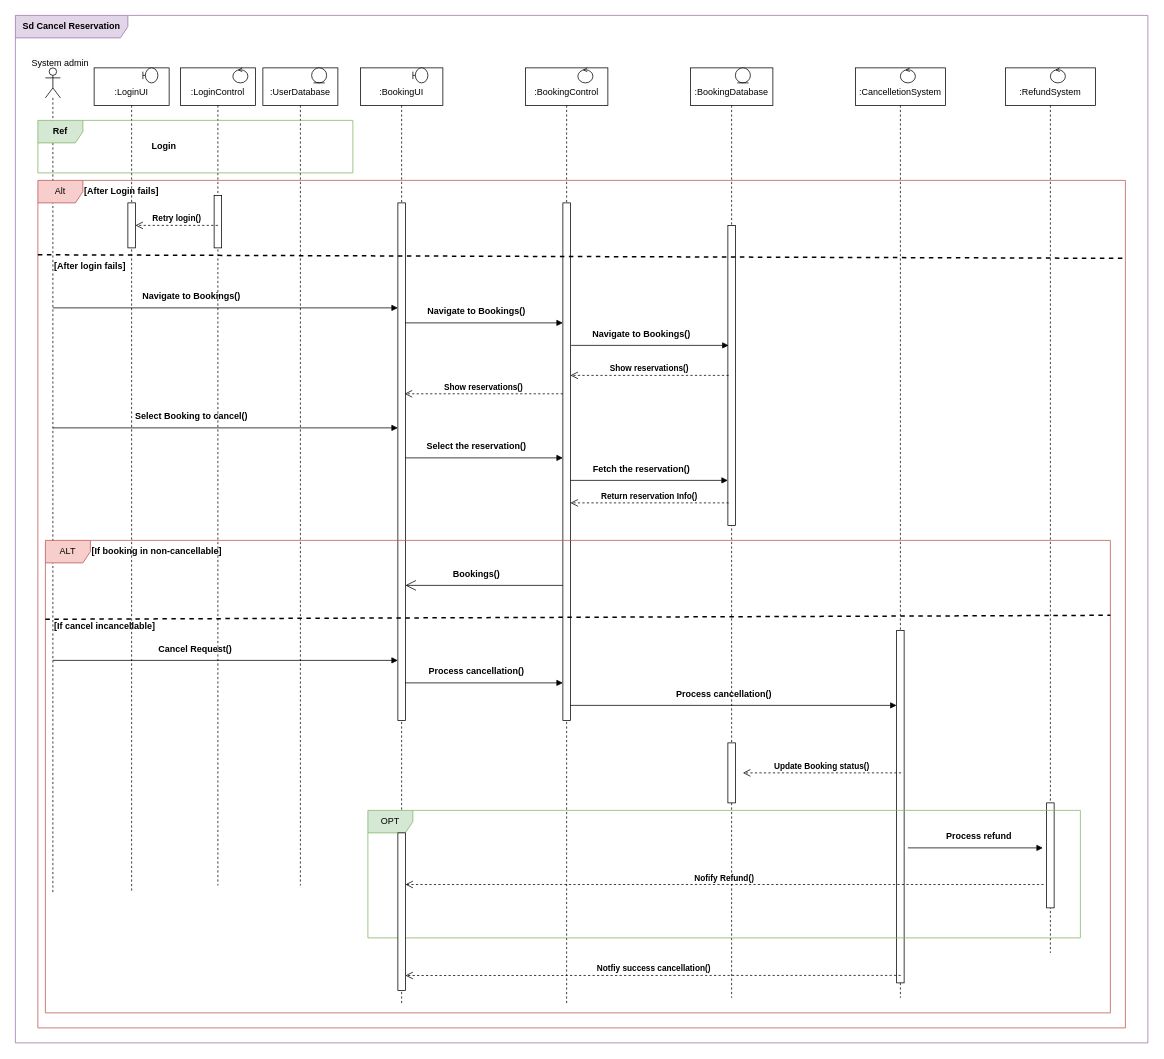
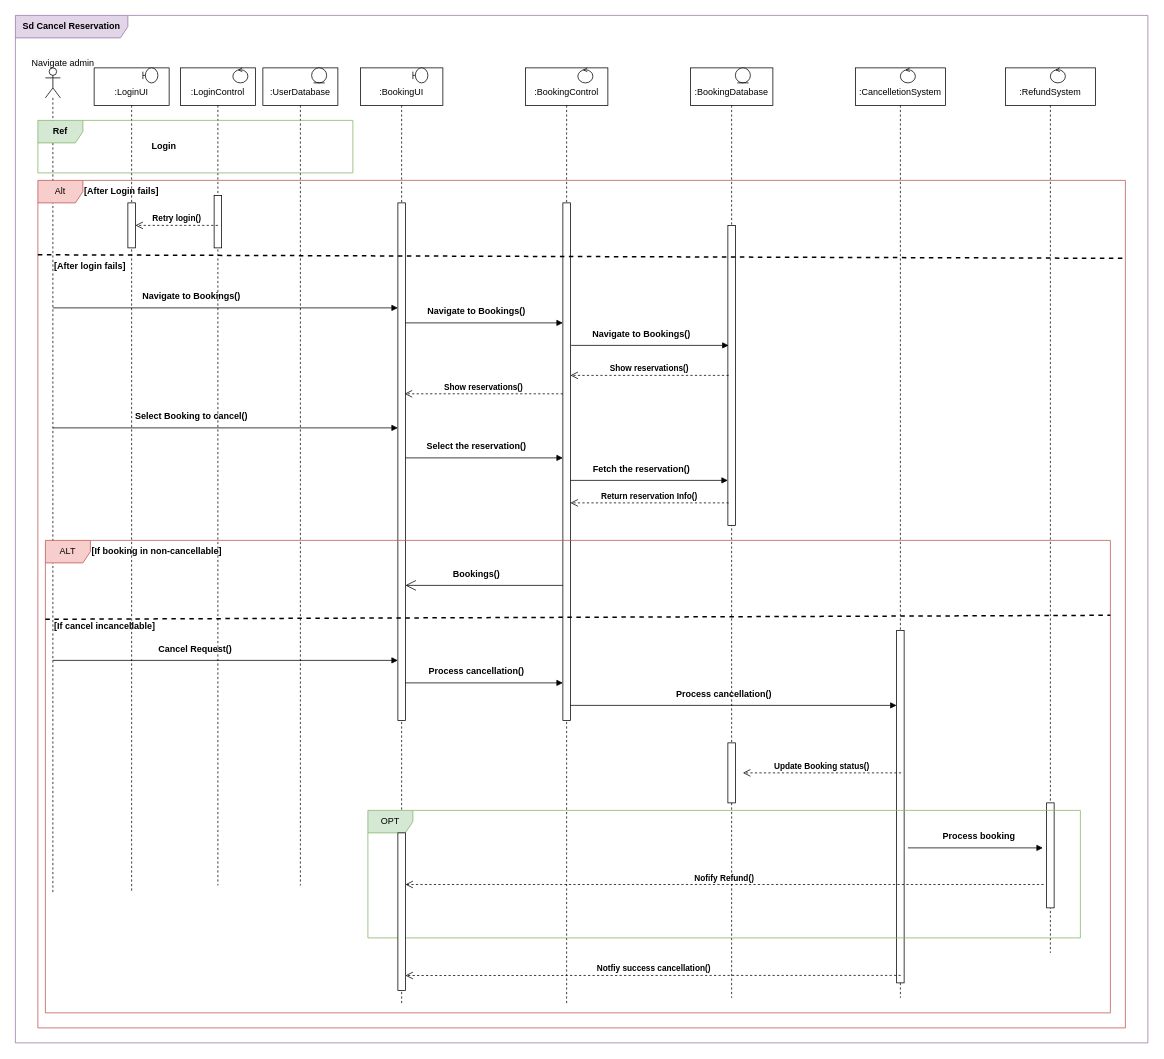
node "System admin": label "System admin" -> "Navigate admin"
node "Process refund": label "Process refund" -> "Process booking"
